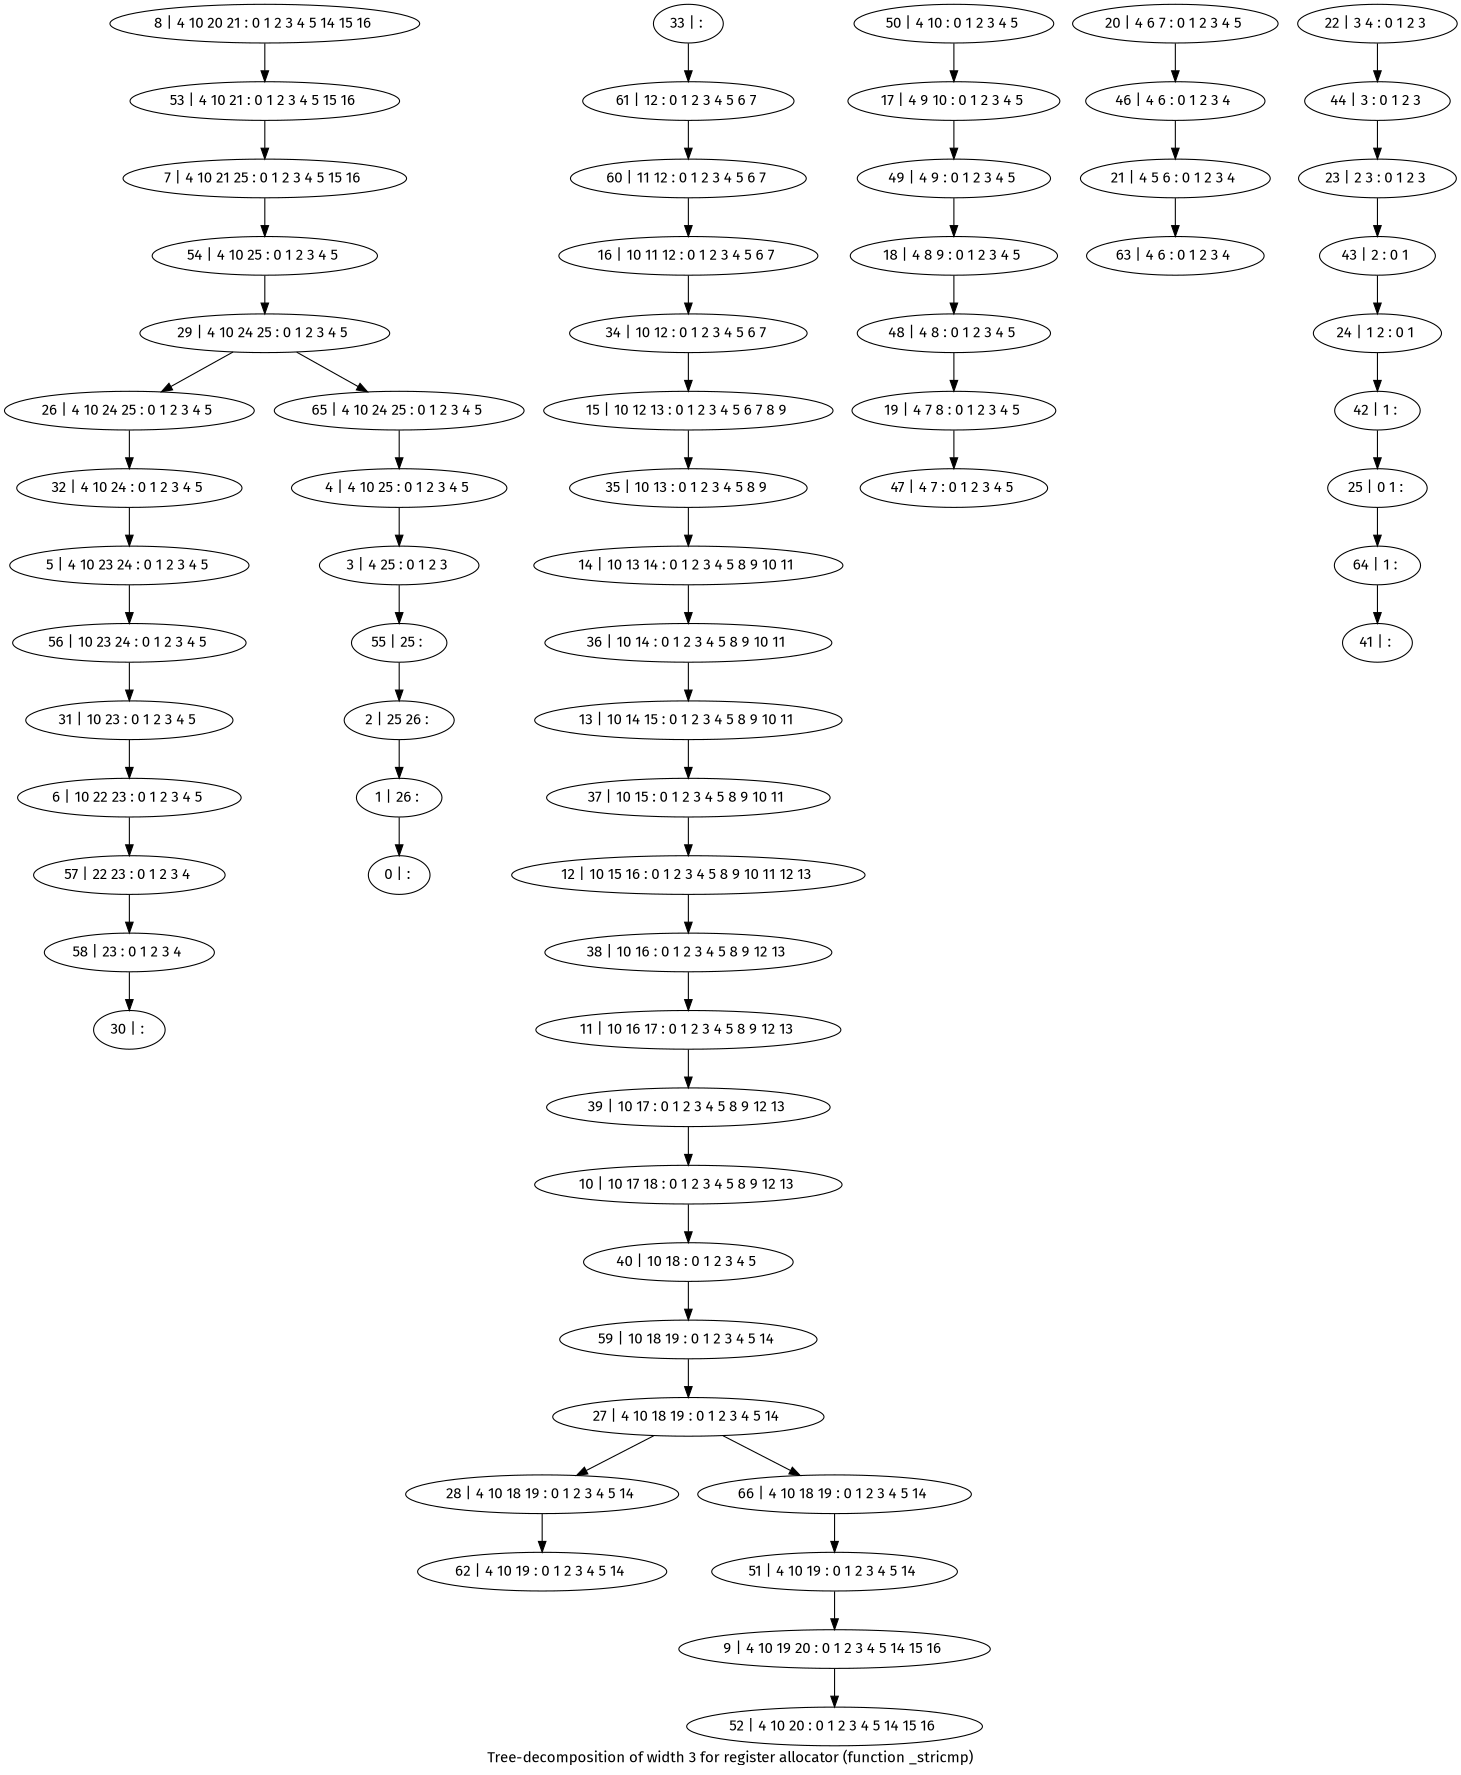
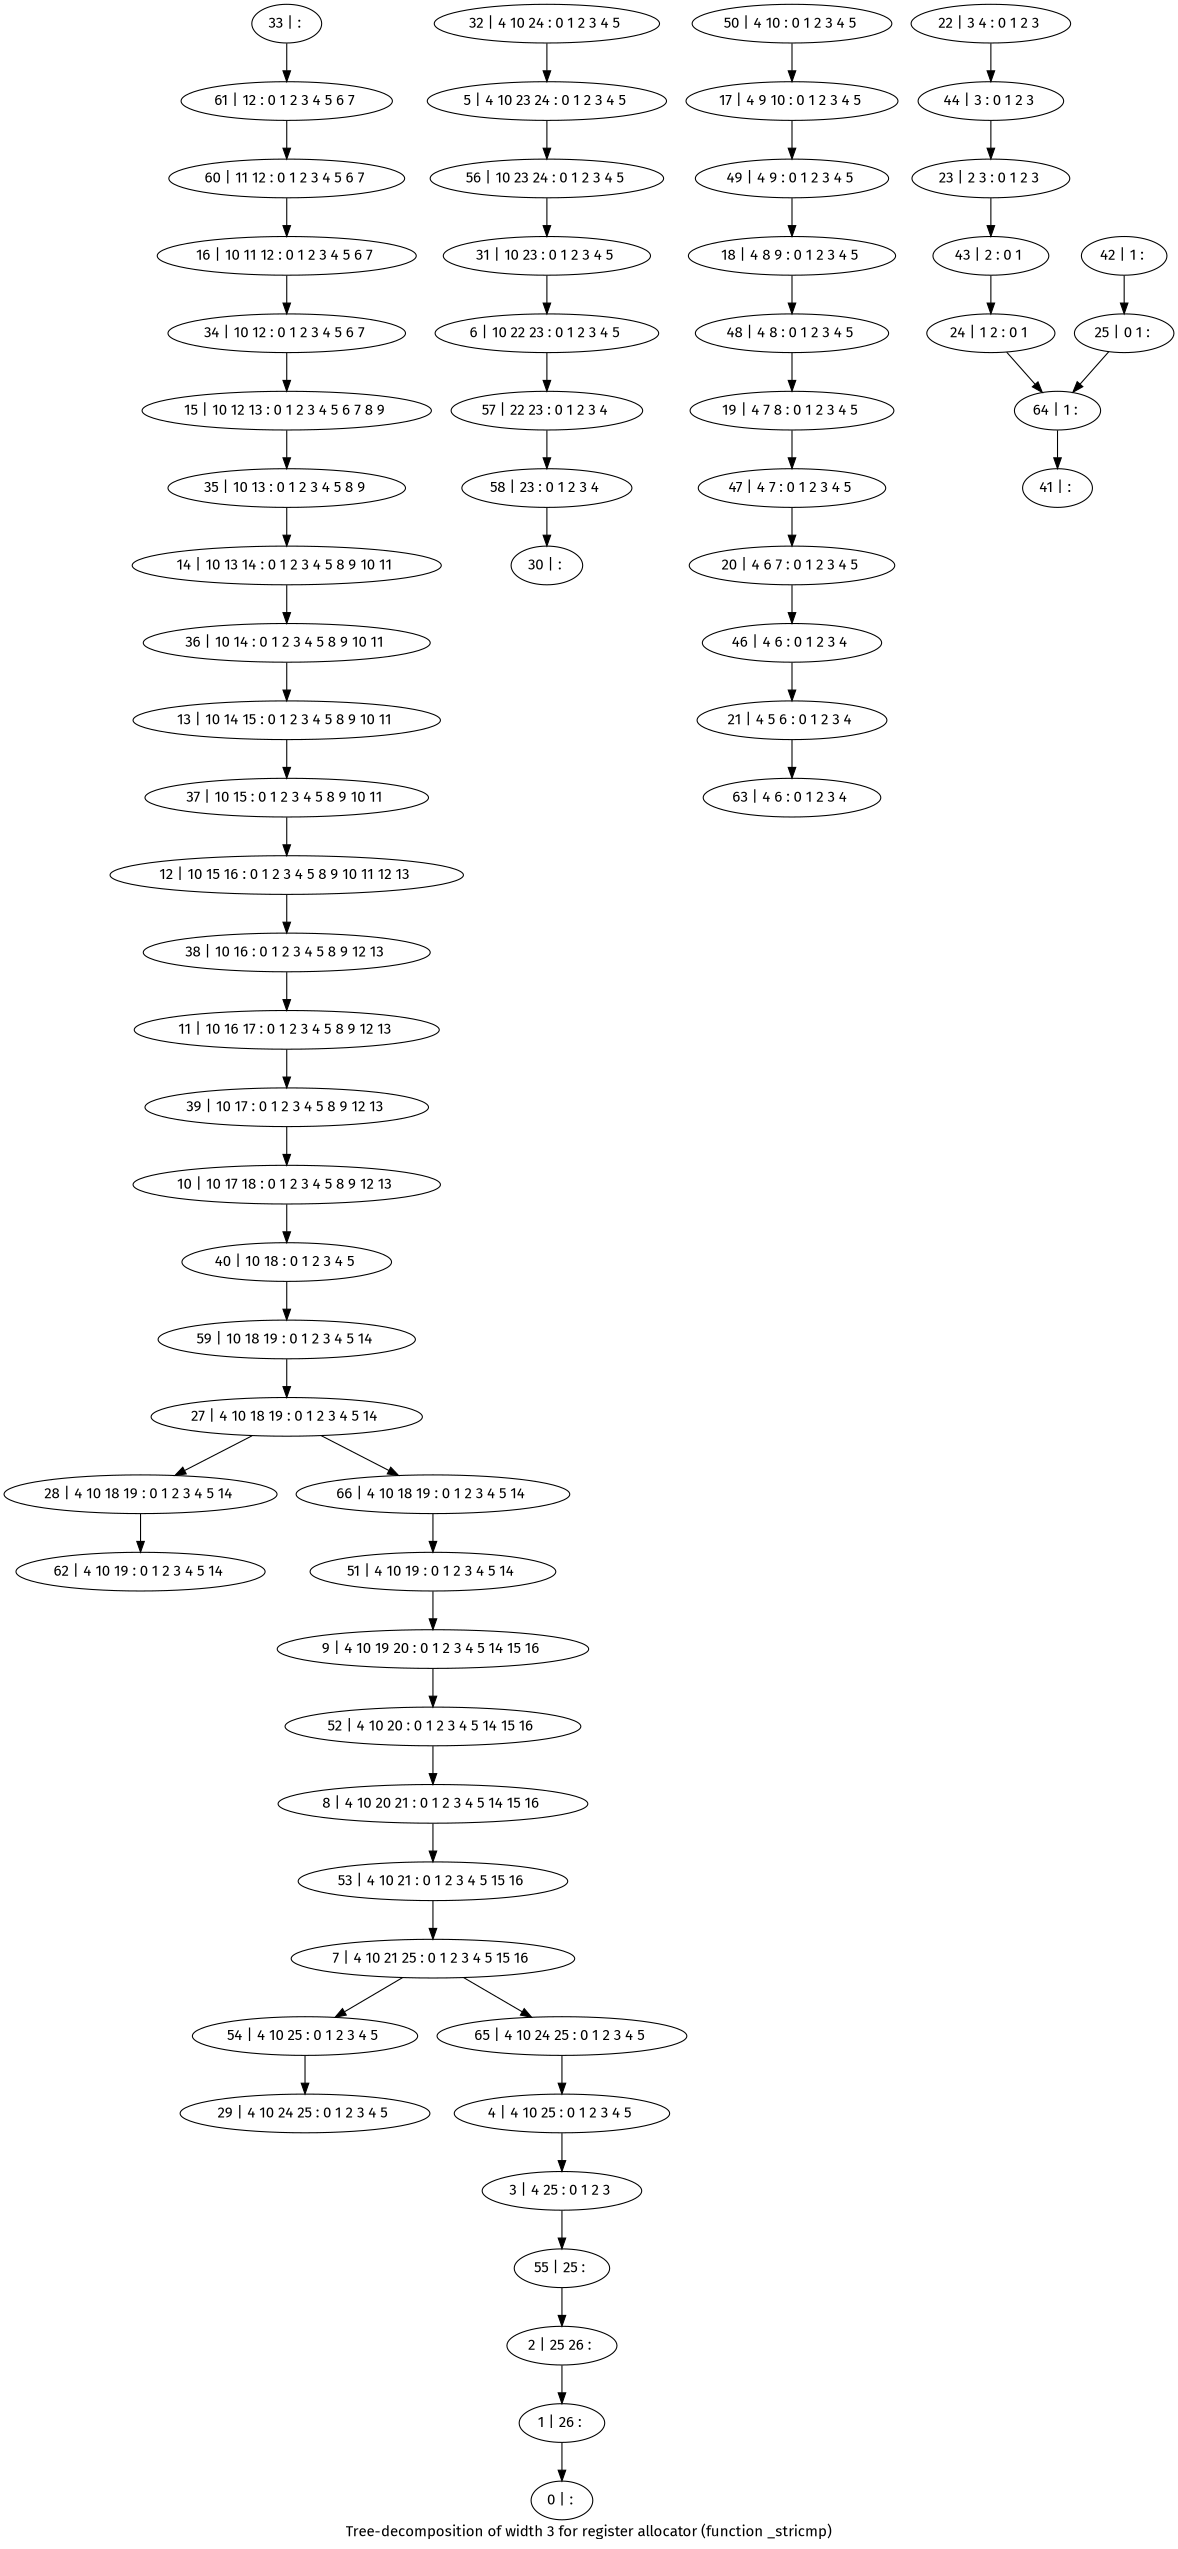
edge "24 | 1 2 : 0 1" -> "42 | 1 :": now "24 | 1 2 : 0 1" -> "64 | 1 :"
edge "29 | 4 10 24 25 : 0 1 2 3 4 5" -> "65 | 4 10 24 25 : 0 1 2 3 4 5": now "7 | 4 10 21 25 : 0 1 2 3 4 5 15 16" -> "65 | 4 10 24 25 : 0 1 2 3 4 5"
node "26 | 4 10 24 25 : 0 1 2 3 4 5": removed
edge "47 | 4 7 : 0 1 2 3 4 5" -> "20 | 4 6 7 : 0 1 2 3 4 5": added
edge "52 | 4 10 20 : 0 1 2 3 4 5 14 15 16" -> "8 | 4 10 20 21 : 0 1 2 3 4 5 14 15 16": added
